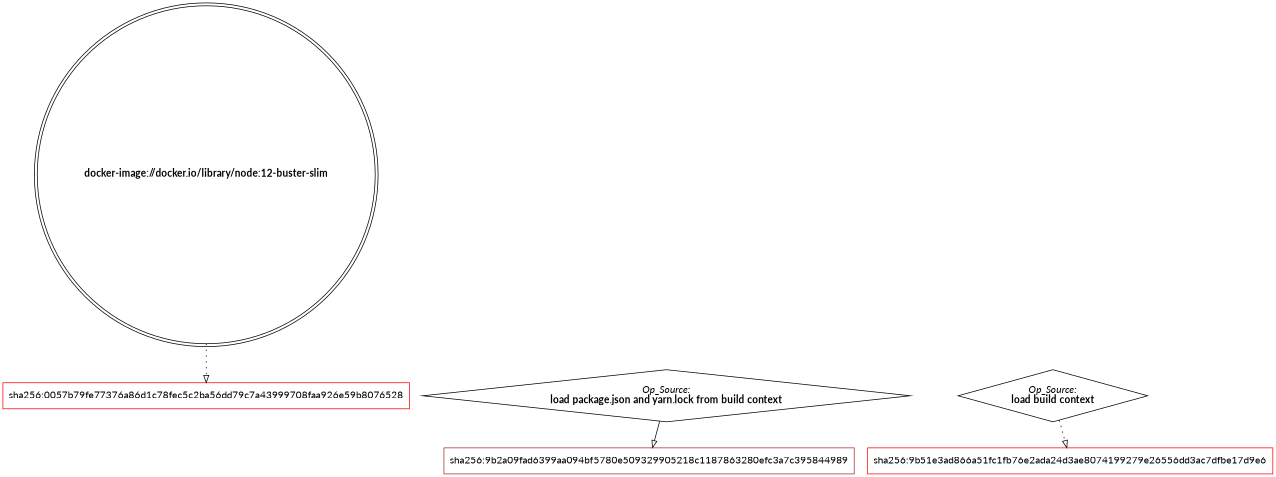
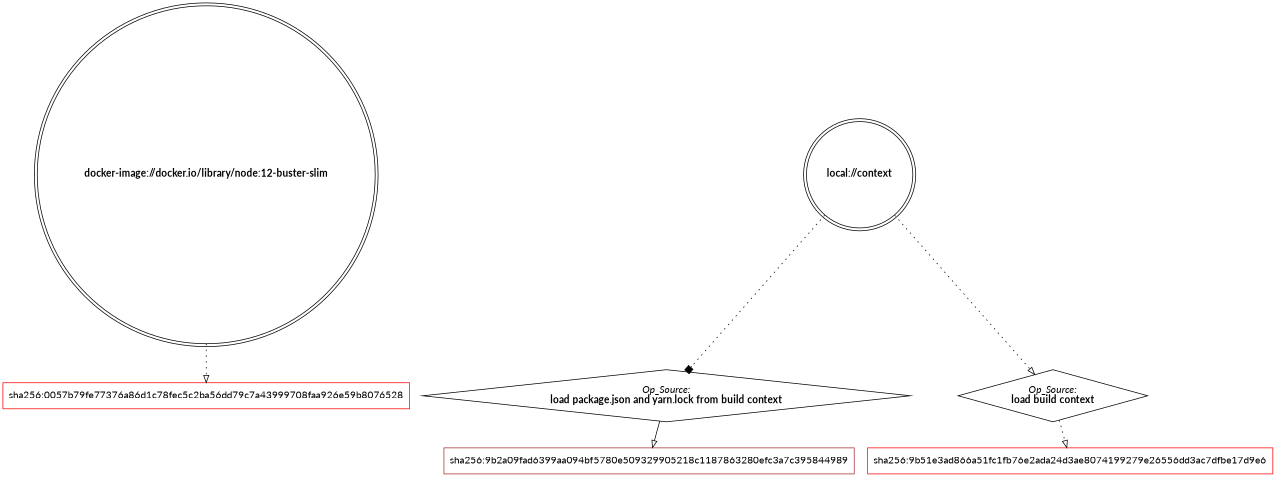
node "local://context": added
